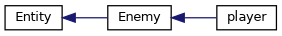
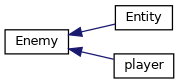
edge "Enemy" -> "Entity": reversed
